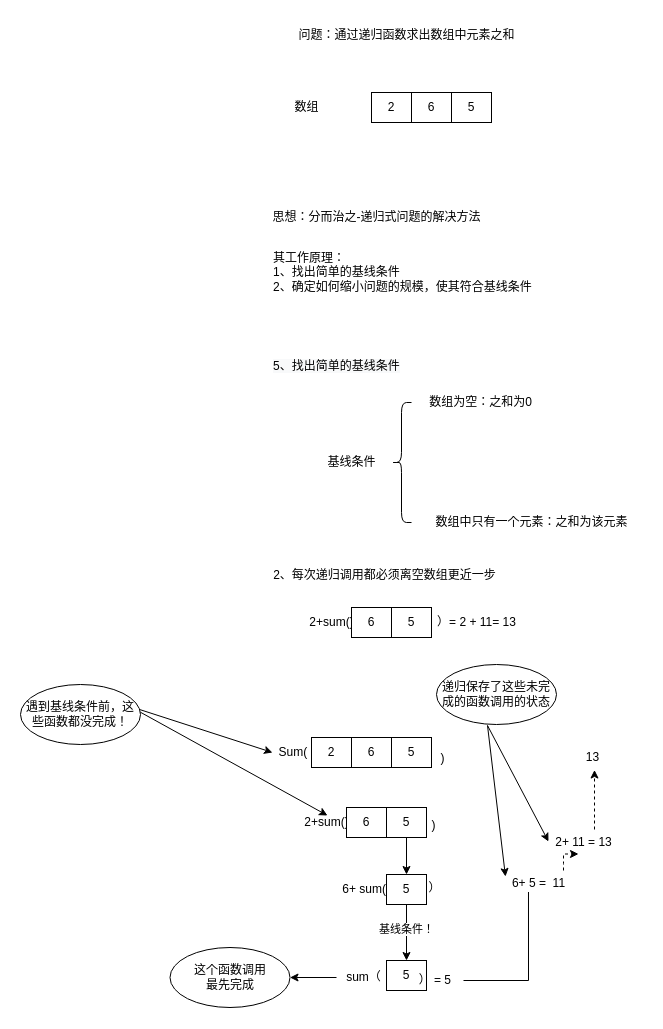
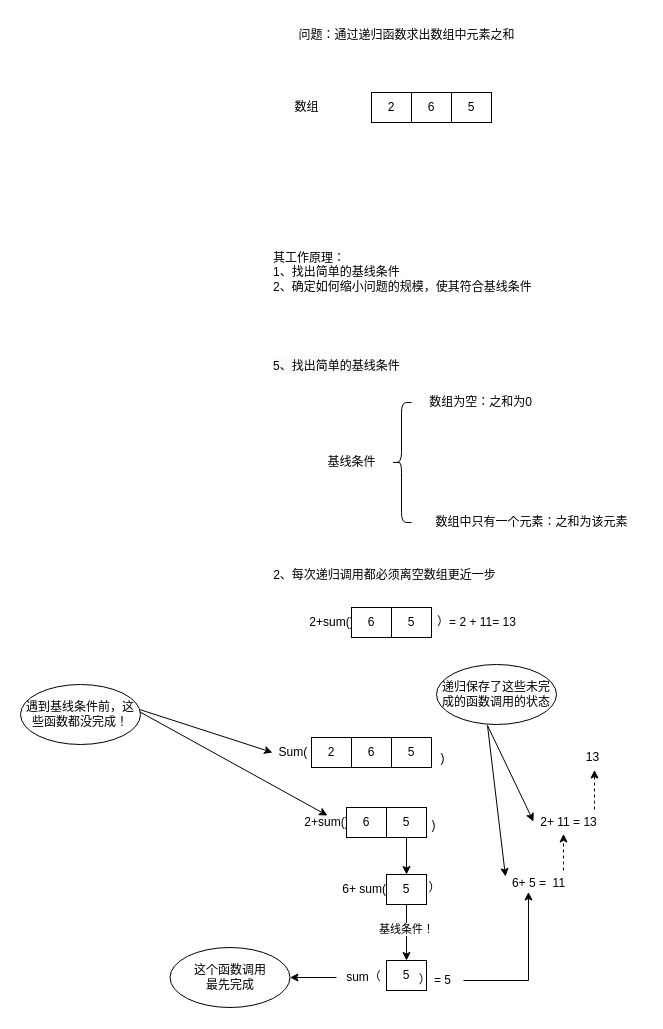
node "思想：分而治之-递归式问题的解决方法": removed
node "2+ 11 = 13": moved (583, 843) -> (568, 823)
edge "6+ 5 = 11" -- "） = 5": arrowhead none -> classic
